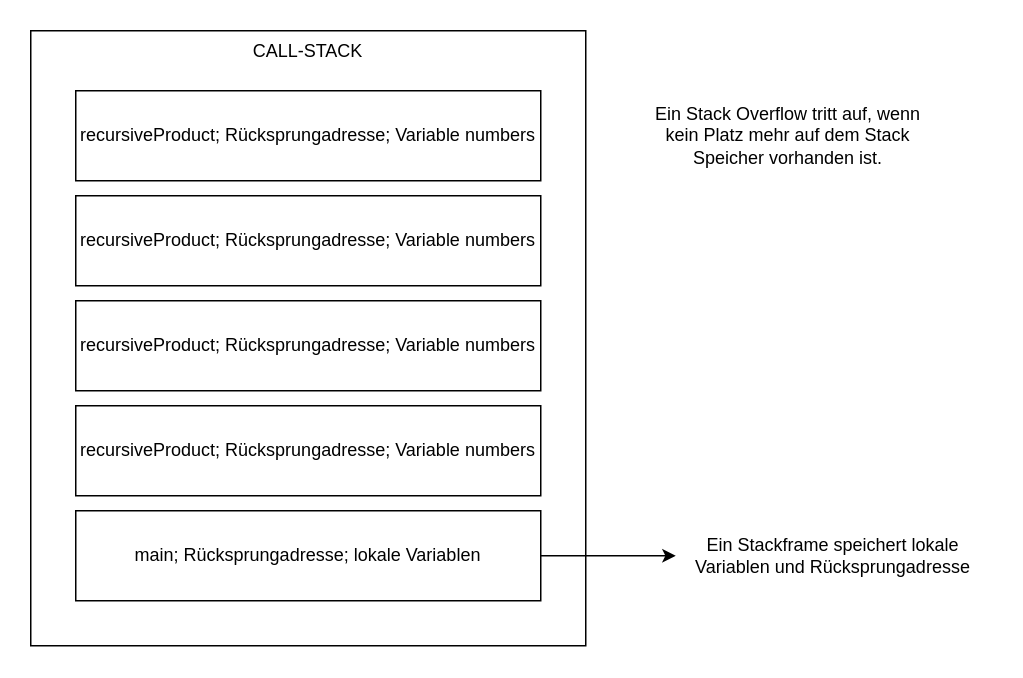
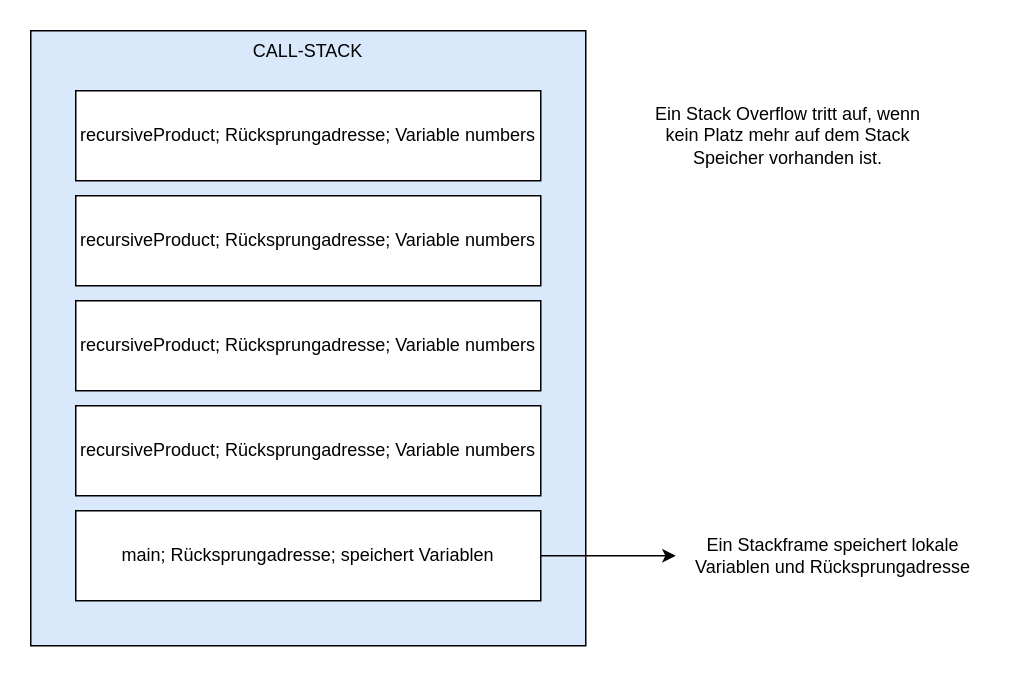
node "CALL-STACK": fillcolor #ffffff -> #dae8fc
node "main; Rücksprungadresse; lokale Variablen": label "main; Rücksprungadresse; lokale Variablen" -> "main; Rücksprungadresse; speichert Variablen"
